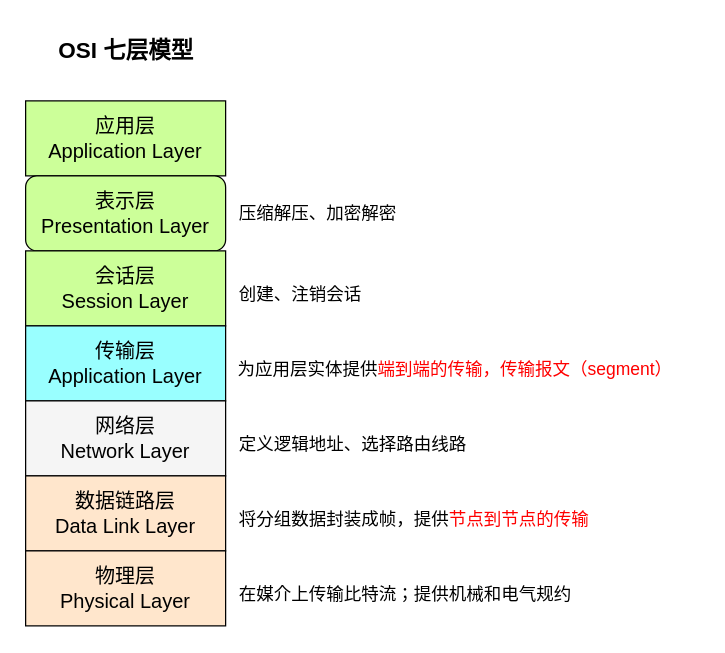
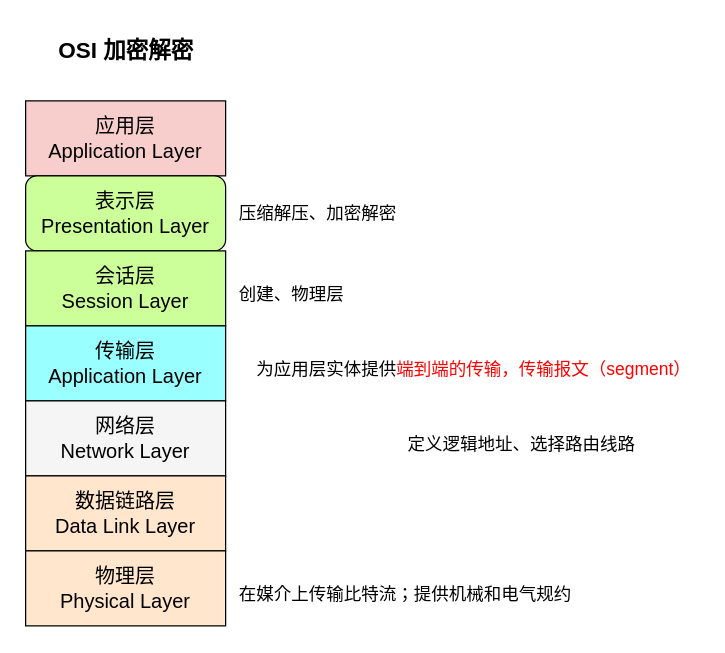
node "OSI 七层模型": label "OSI 七层模型" -> "OSI 加密解密"
node "应用层 Application Layer": fillcolor #ccff99 -> #f8cecc
node "创建、注销会话": label "创建、注销会话" -> "创建、物理层"
node "为应用层实体提供端到端的传输，传输报文（segment）": moved (467, 369) -> (486, 369)
node "定义逻辑地址、选择路由线路": moved (368, 444) -> (537, 444)
node "将分组数据封装成帧，提供节点到节点的传输": removed
